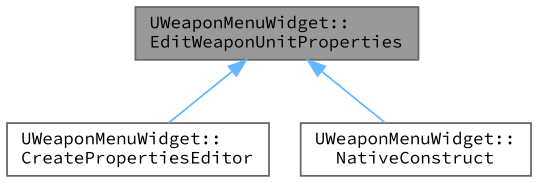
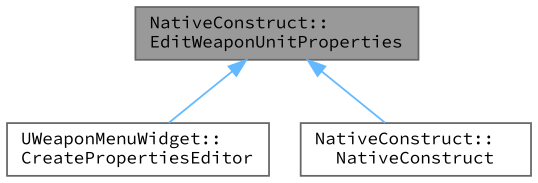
node "UWeaponMenuWidget:: EditWeaponUnitProperties": label "UWeaponMenuWidget:: EditWeaponUnitProperties" -> "NativeConstruct:: EditWeaponUnitProperties"
node "UWeaponMenuWidget:: NativeConstruct": label "UWeaponMenuWidget:: NativeConstruct" -> "NativeConstruct:: NativeConstruct"
